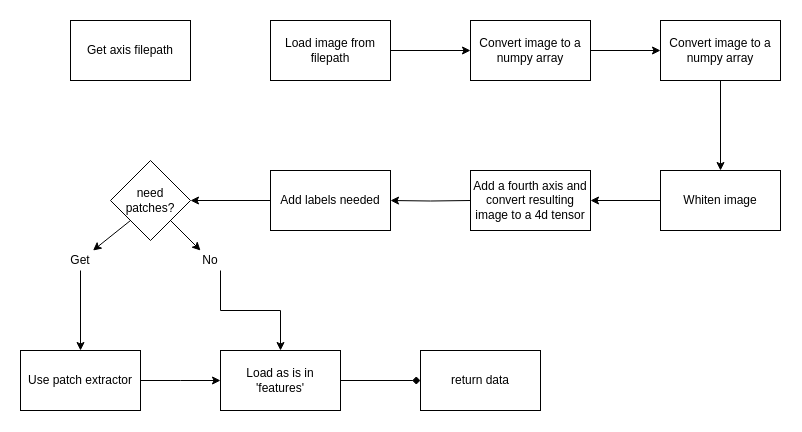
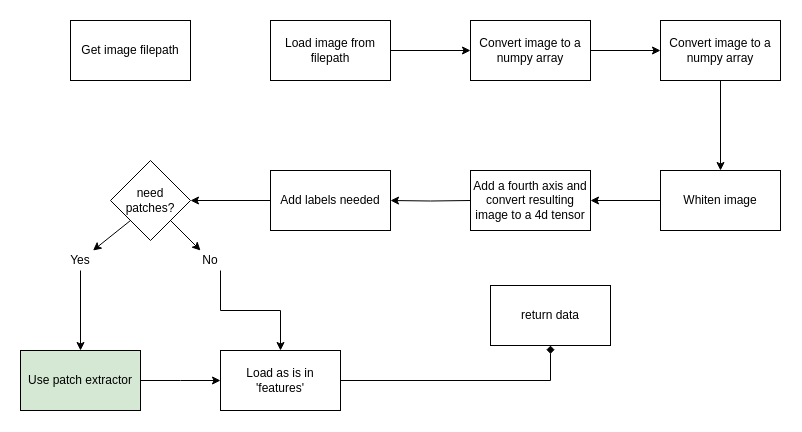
node "Get axis filepath": label "Get axis filepath" -> "Get image filepath"
node "Get": label "Get" -> "Yes"
node "Use patch extractor": fillcolor #ffffff -> #d5e8d4
node "return data": moved (481, 381) -> (551, 316)
